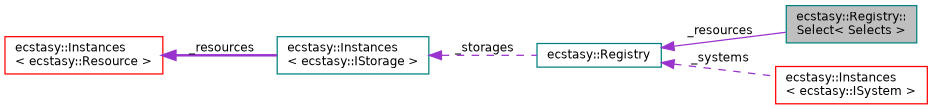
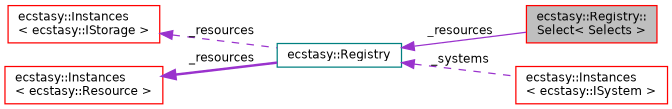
node "ecstasy::Registry:: Select< Selects >": color teal -> red
edge "ecstasy::Registry" -> "ecstasy::Instances < ecstasy::IStorage >": label " _storages" -> " _resources"
edge "ecstasy::Instances < ecstasy::IStorage >" -> "ecstasy::Instances < ecstasy::Resource >": now "ecstasy::Registry" -> "ecstasy::Instances < ecstasy::Resource >"
node "ecstasy::Instances < ecstasy::IStorage >": color teal -> red
